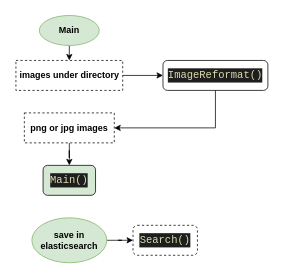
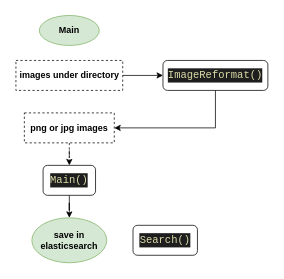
edge "Main" -> "images under directory": removed
edge "png or jpg images" -> "Main()": style solid -> dashed
node "Main()": fillcolor #d5e8d4 -> #ffffff
edge "Main()" -> "save in elasticsearch": added
edge "save in elasticsearch" -> "Search()": removed
node "Search()": style dashed -> solid
